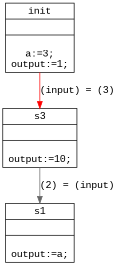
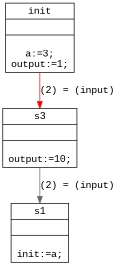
edge "init" -> "s3": label "(input) = (3)" -> "(2) = (input)"
node "s1": text "output:=a;" -> "init:=a;"
